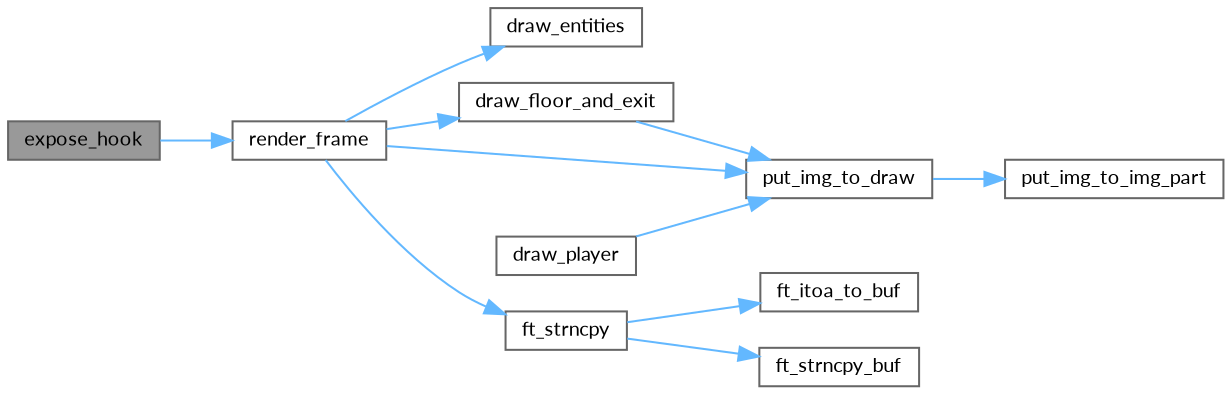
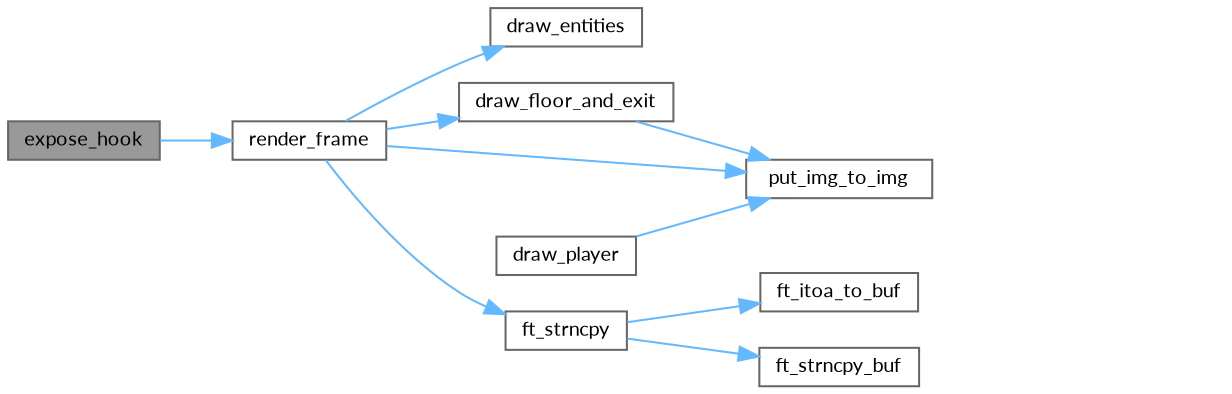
node "put_img_to_draw": label "put_img_to_draw" -> "put_img_to_img"
node "put_img_to_img_part": removed
